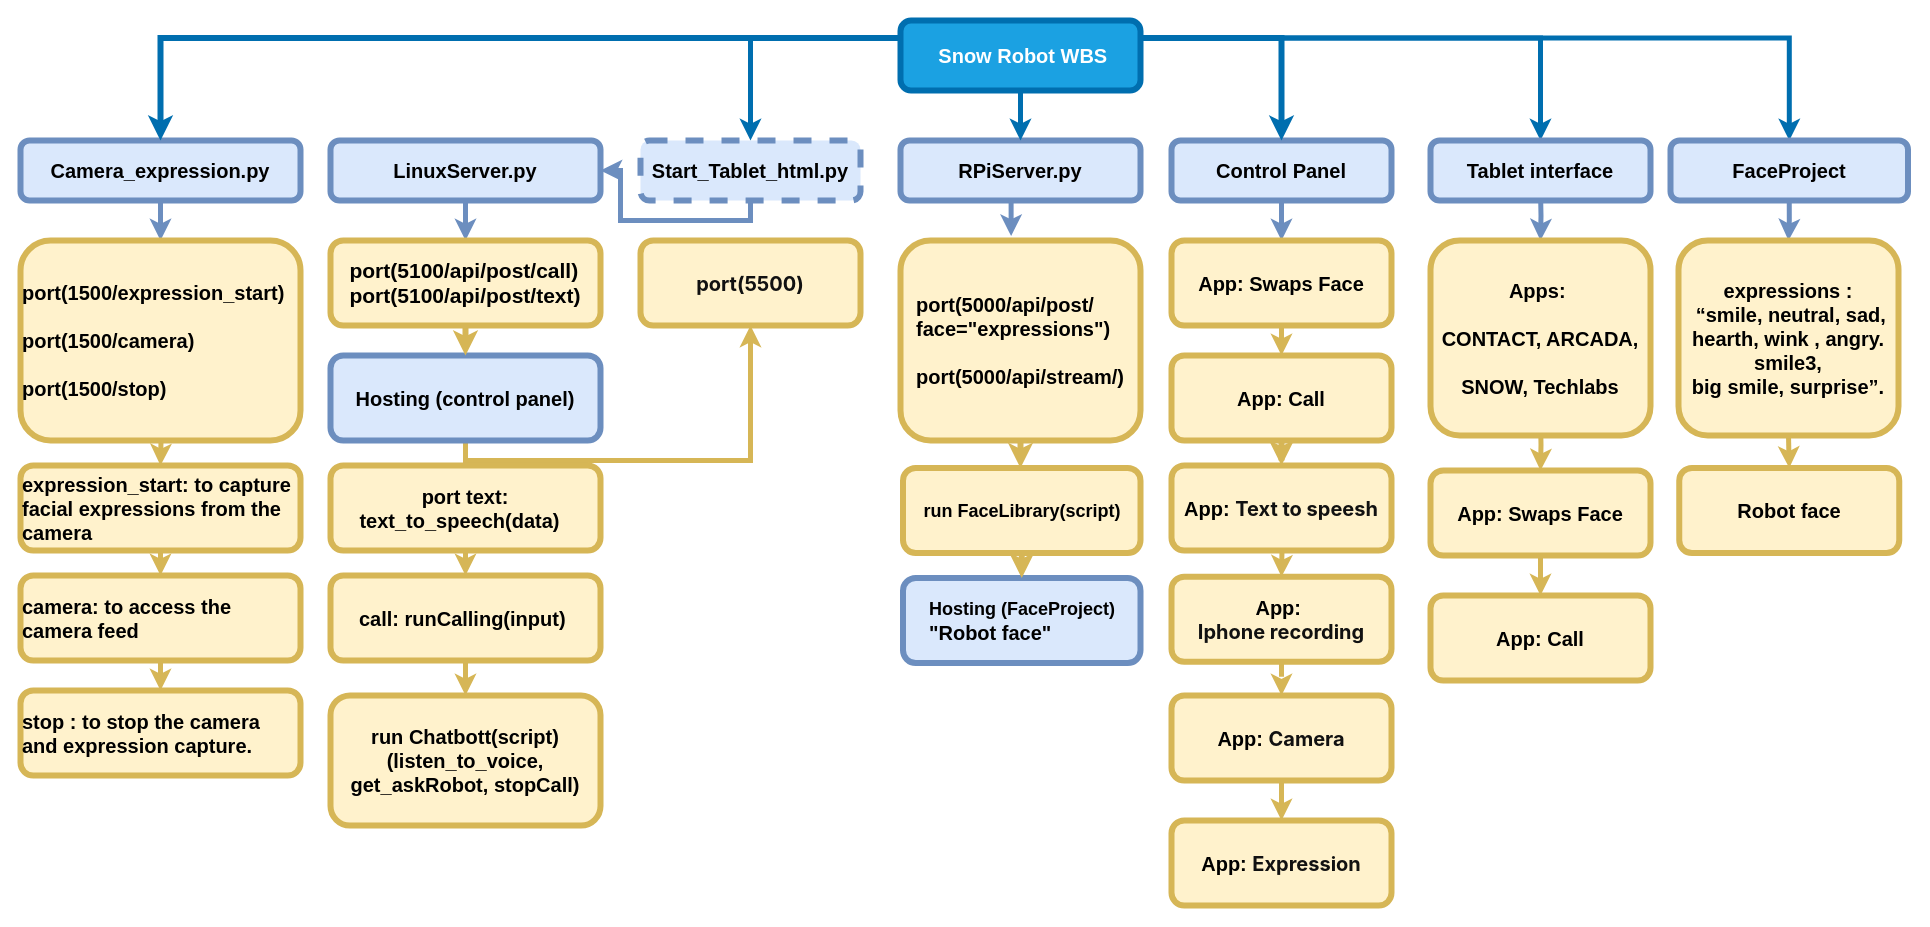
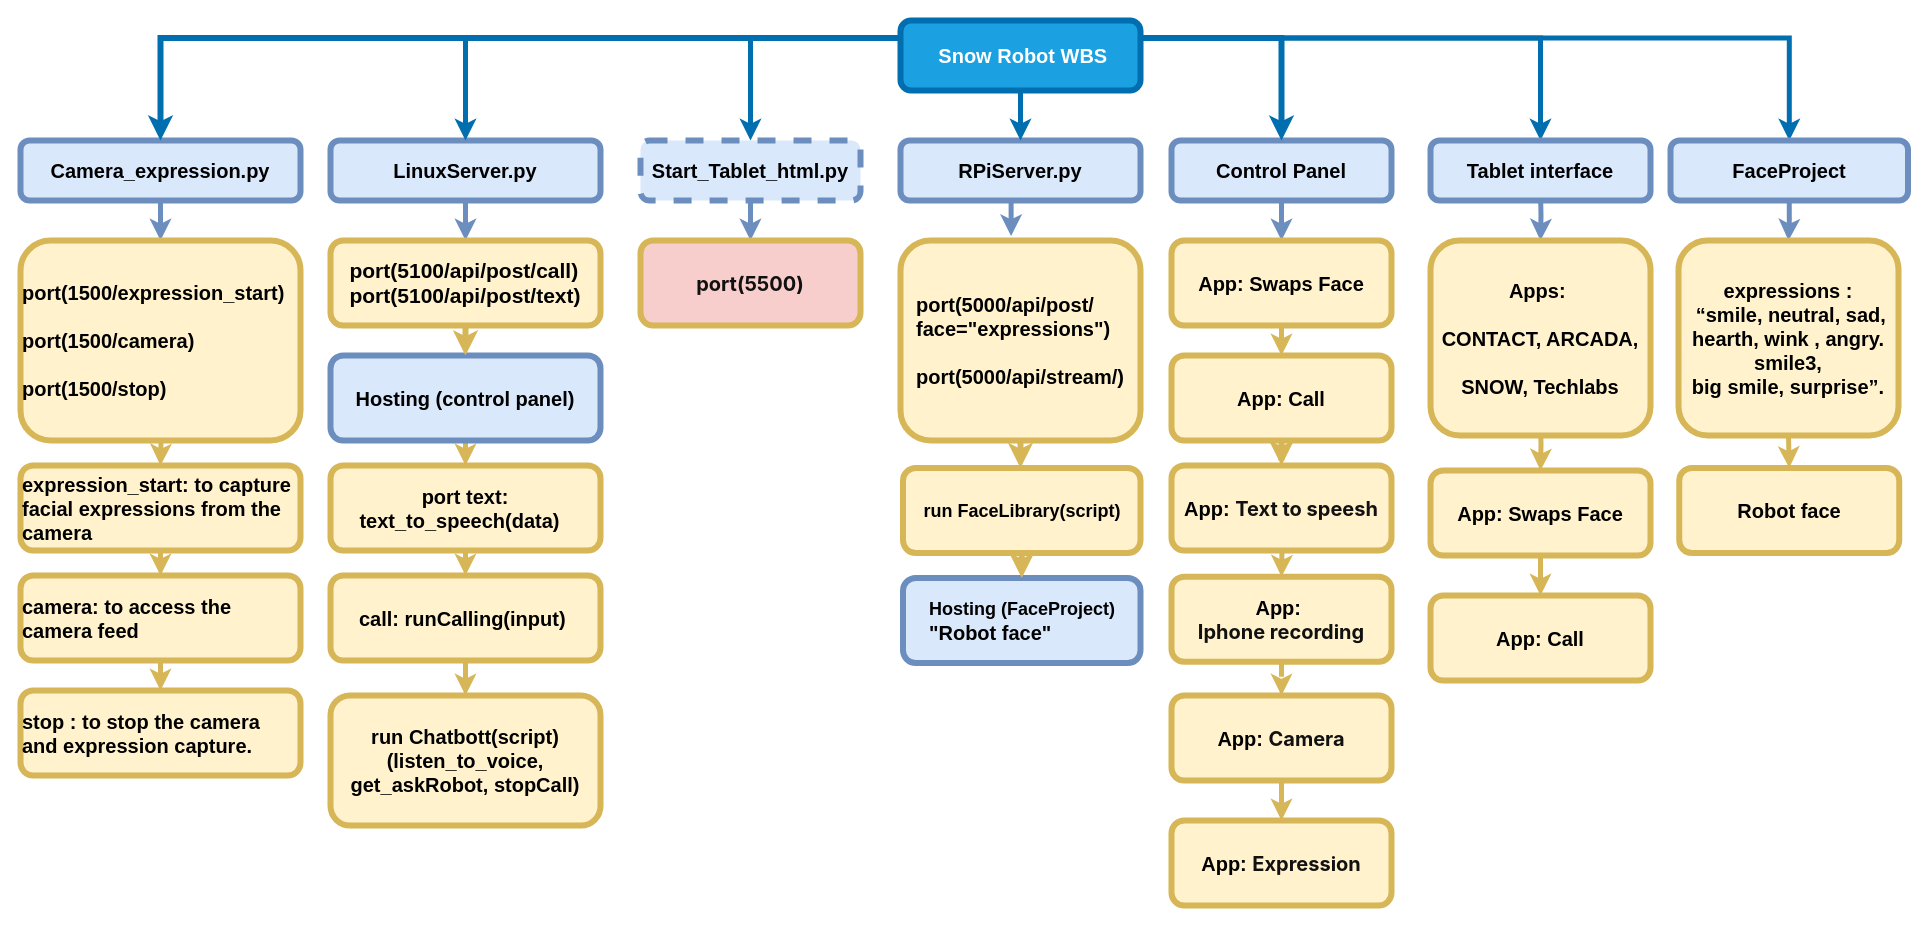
edge "Snow Robot WBS" -> "LinuxServer.py": added
edge "Start_Tablet_html.py" -> "LinuxServer.py": now "Start_Tablet_html.py" -> "port(5500)"
node "port(5500)": fillcolor #fff2cc -> #f8cecc
edge "Hosting (control panel)" -> "port(5500)": now "Hosting (control panel)" -> "port text: text_to_speech(data)"
